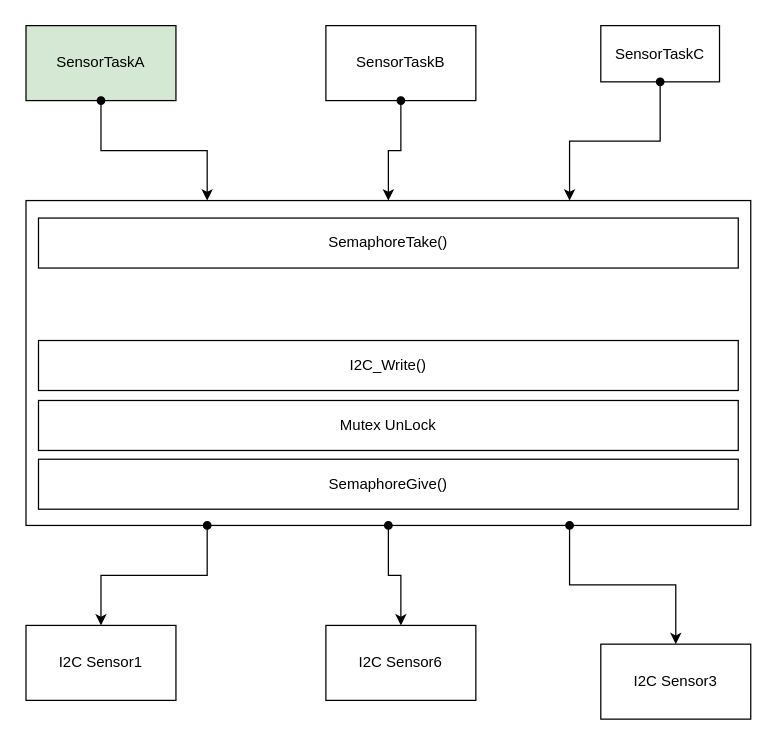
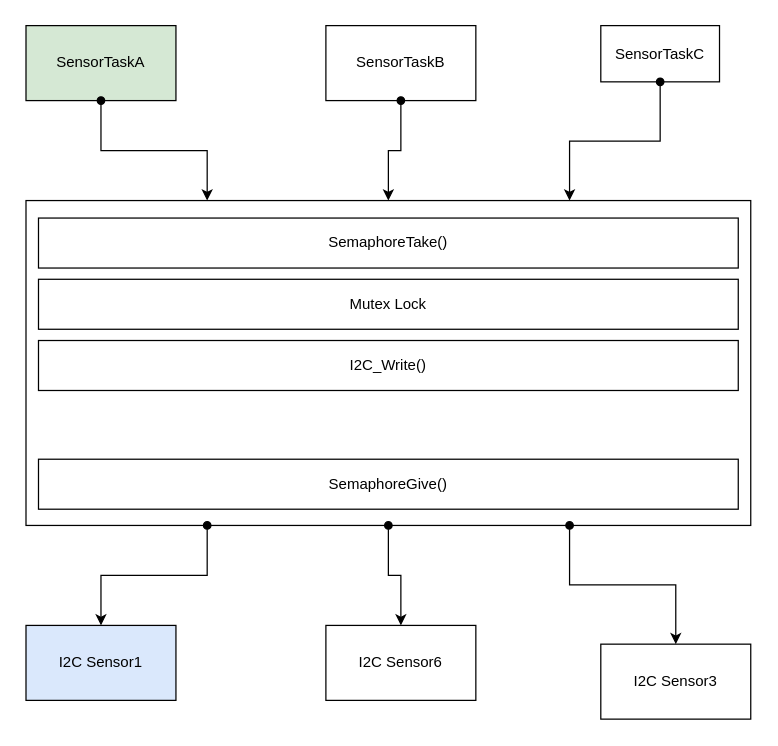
node "Mutex Lock": added
node "Mutex UnLock": removed
node "I2C Sensor1": fillcolor #ffffff -> #dae8fc
